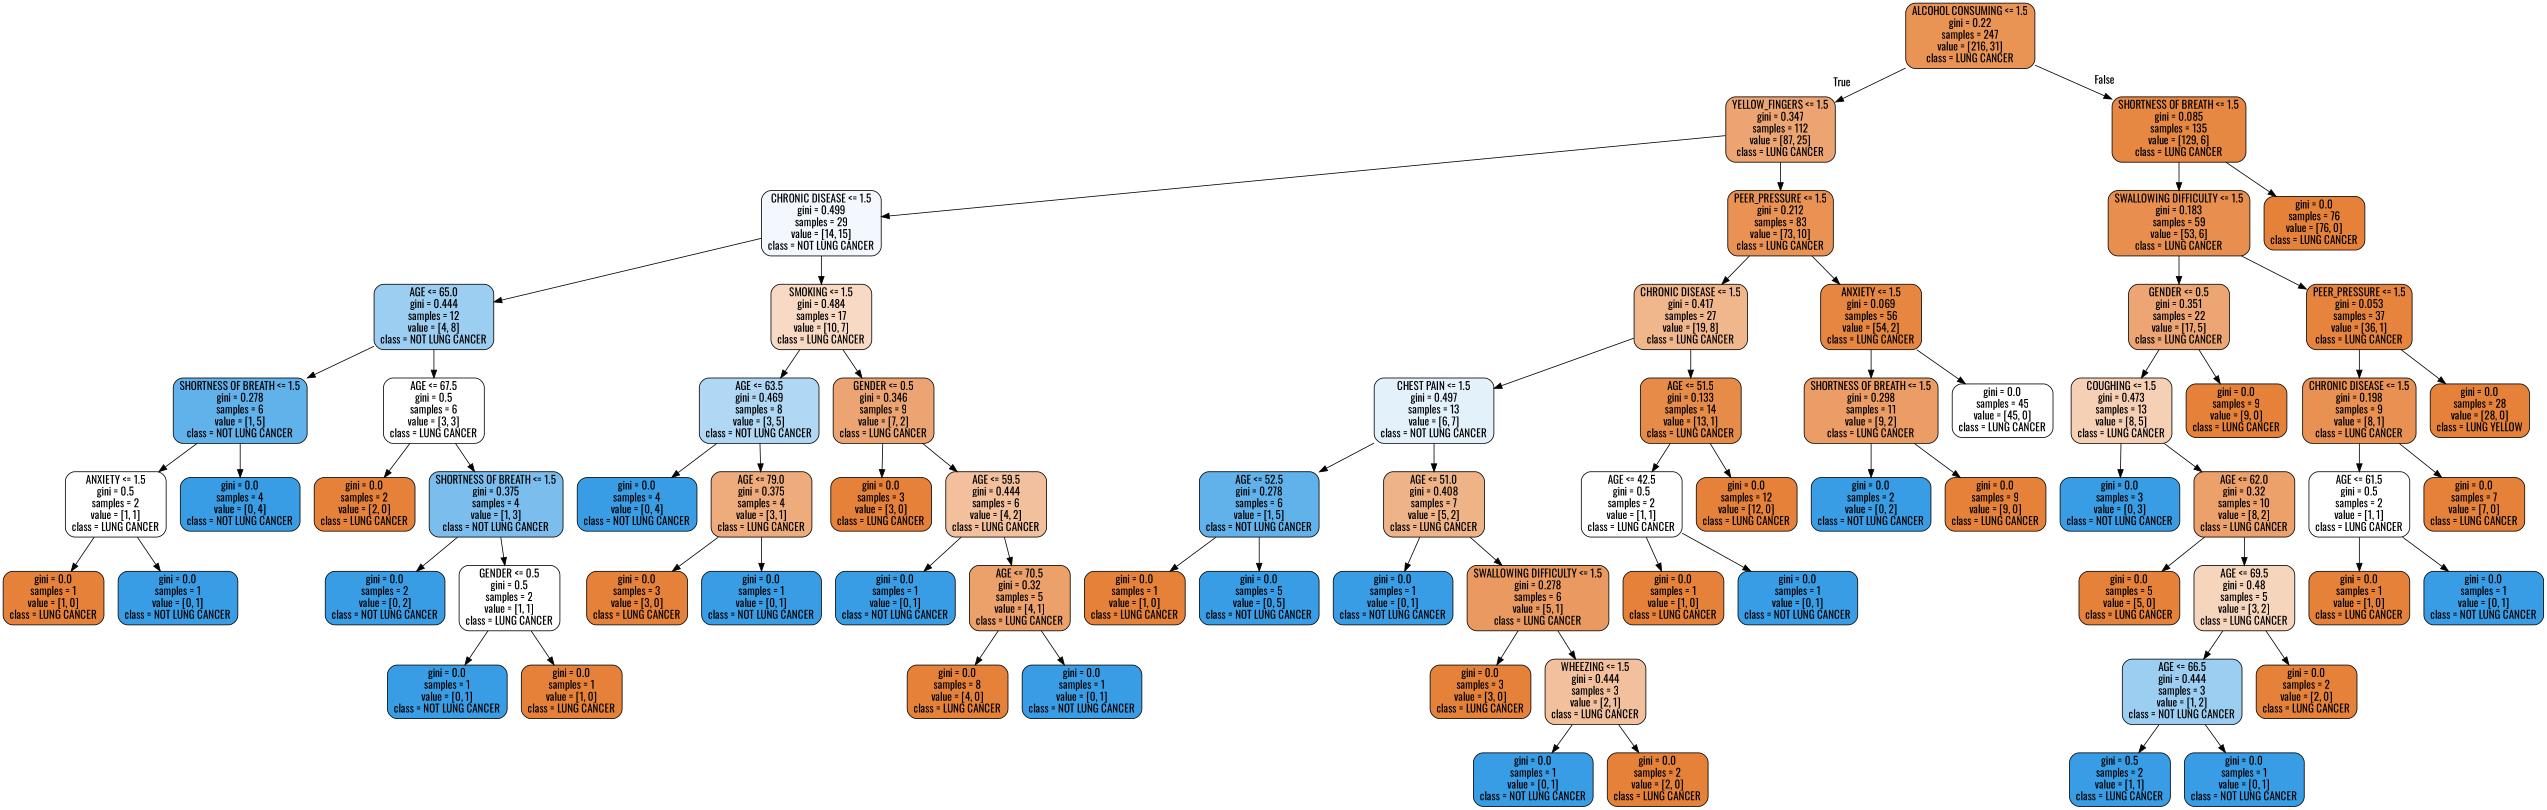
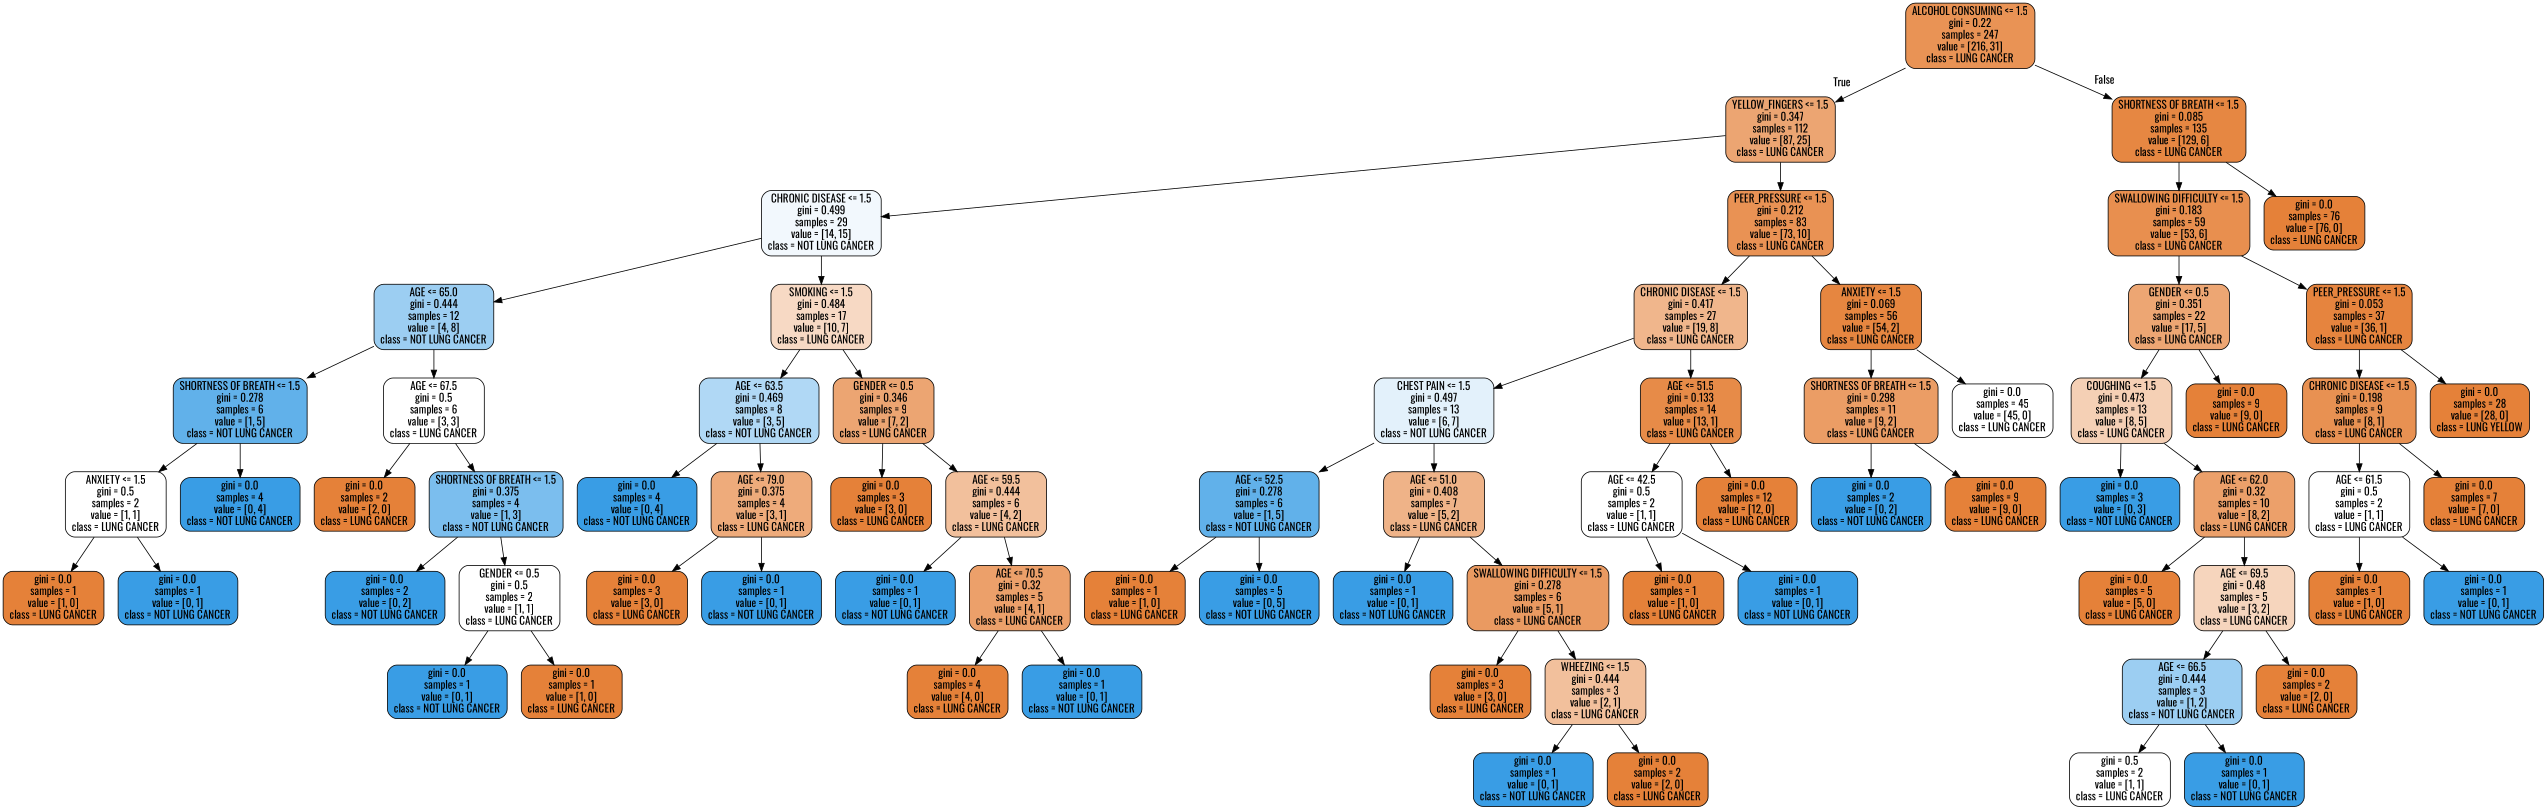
node "gini = 0.0 samples = 8 value = [4, 0] class = LUNG CANCER": label "gini = 0.0 samples = 8 value = [4, 0] class = LUNG CANCER" -> "gini = 0.0 samples = 4 value = [4, 0] class = LUNG CANCER"
node "gini = 0.5 samples = 2 value = [1, 1] class = LUNG CANCER": fillcolor #399de5 -> #ffffff
